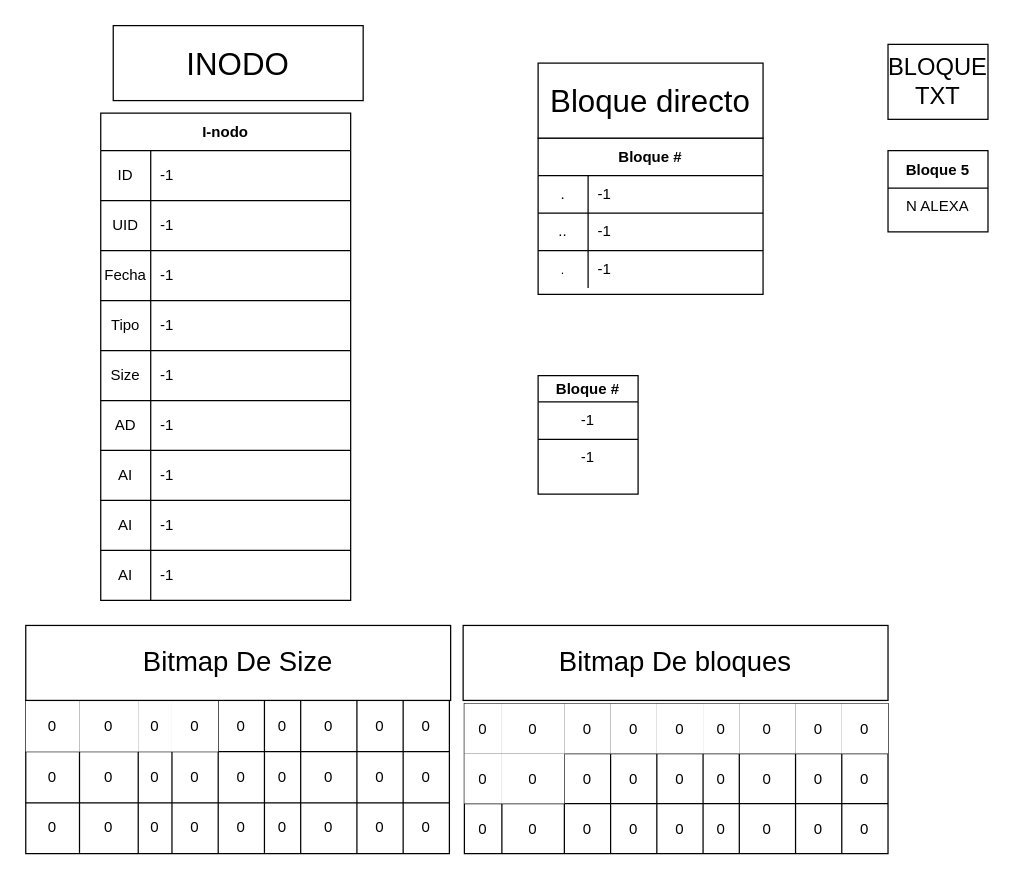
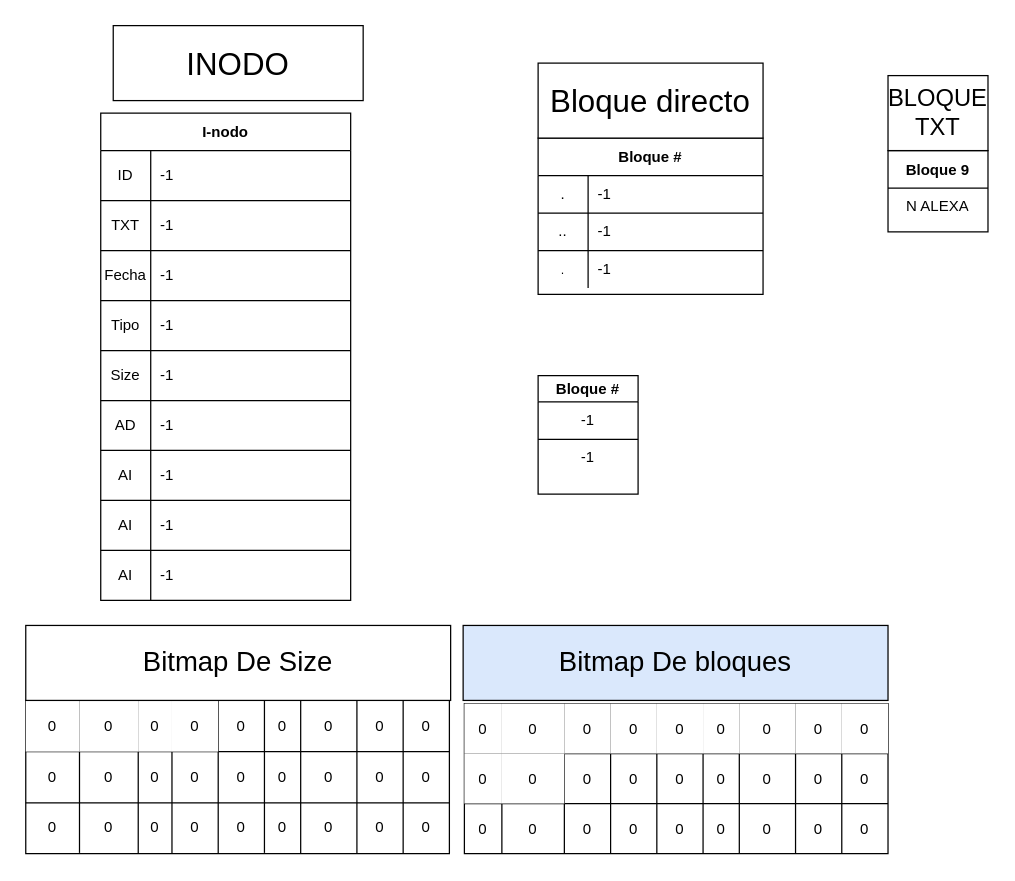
node "BLOQUE TXT": moved (938, 82) -> (938, 113)
node "Bloque 5": label "Bloque 5" -> "Bloque 9"
node "UID": label "UID" -> "TXT"
node "Bitmap De bloques": fillcolor #ffffff -> #dae8fc
